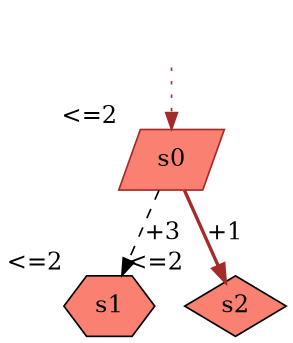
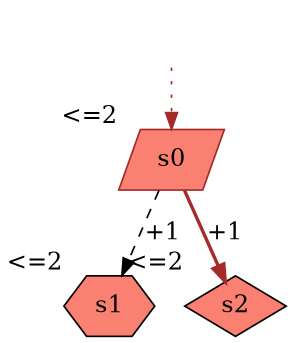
edge "s0 <=2" -> "s1 <=2": label "+3" -> "+1"
